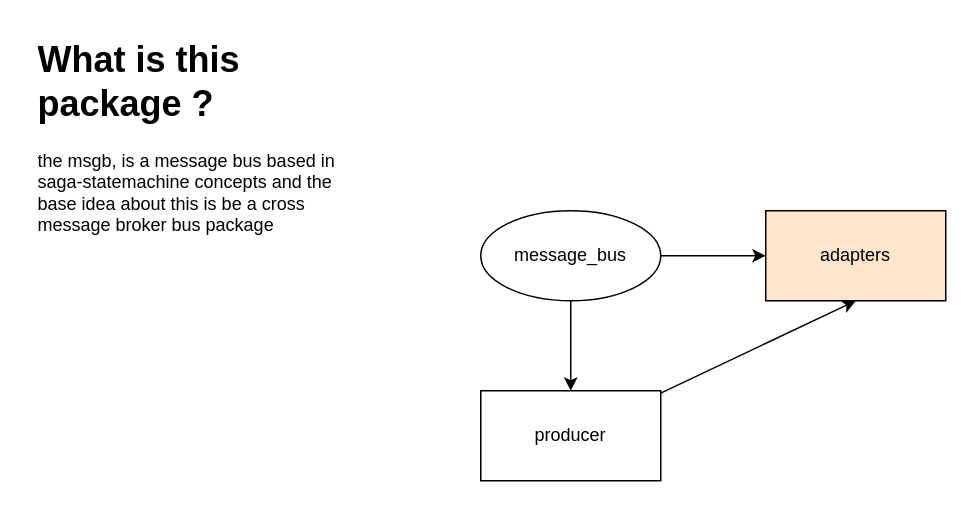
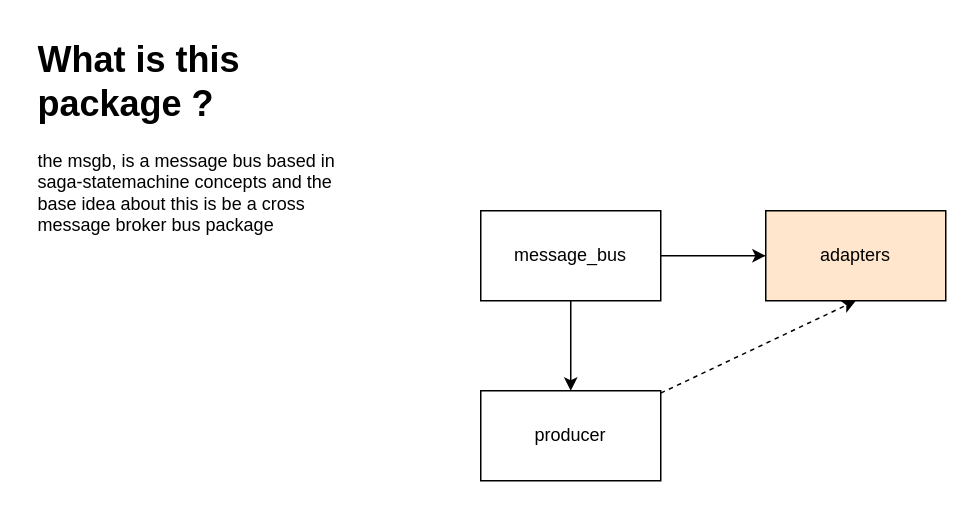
node "message_bus": shape ellipse -> rectangle
edge "producer" -> "adapters": style solid -> dashed
